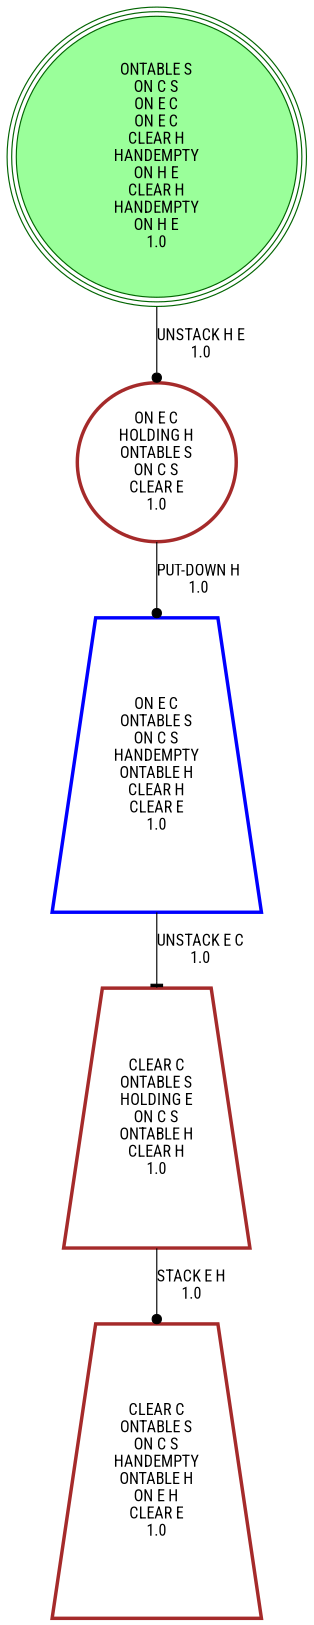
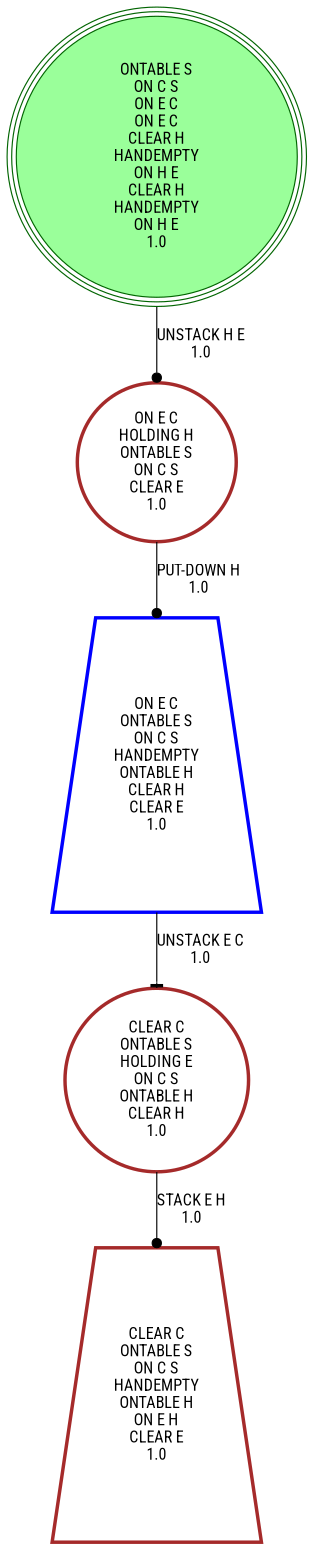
node "CLEAR C ONTABLE S HOLDING E ON C S ONTABLE H CLEAR H 1.0": shape trapezium -> circle
